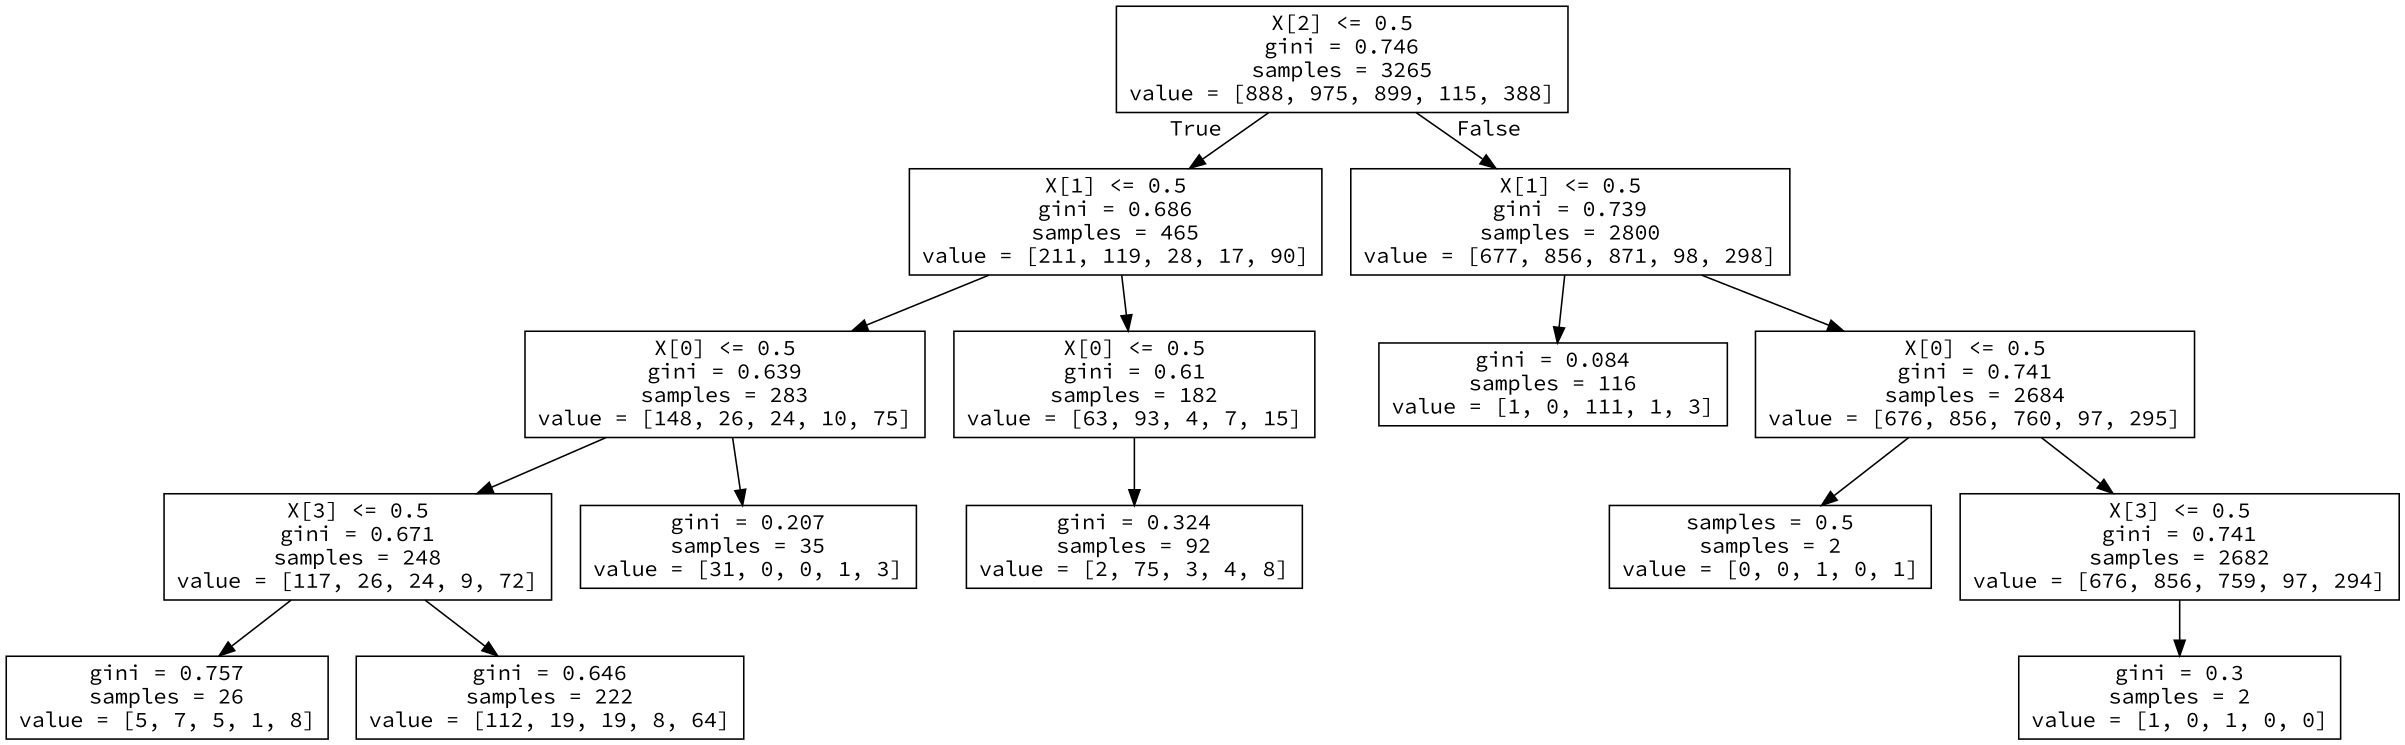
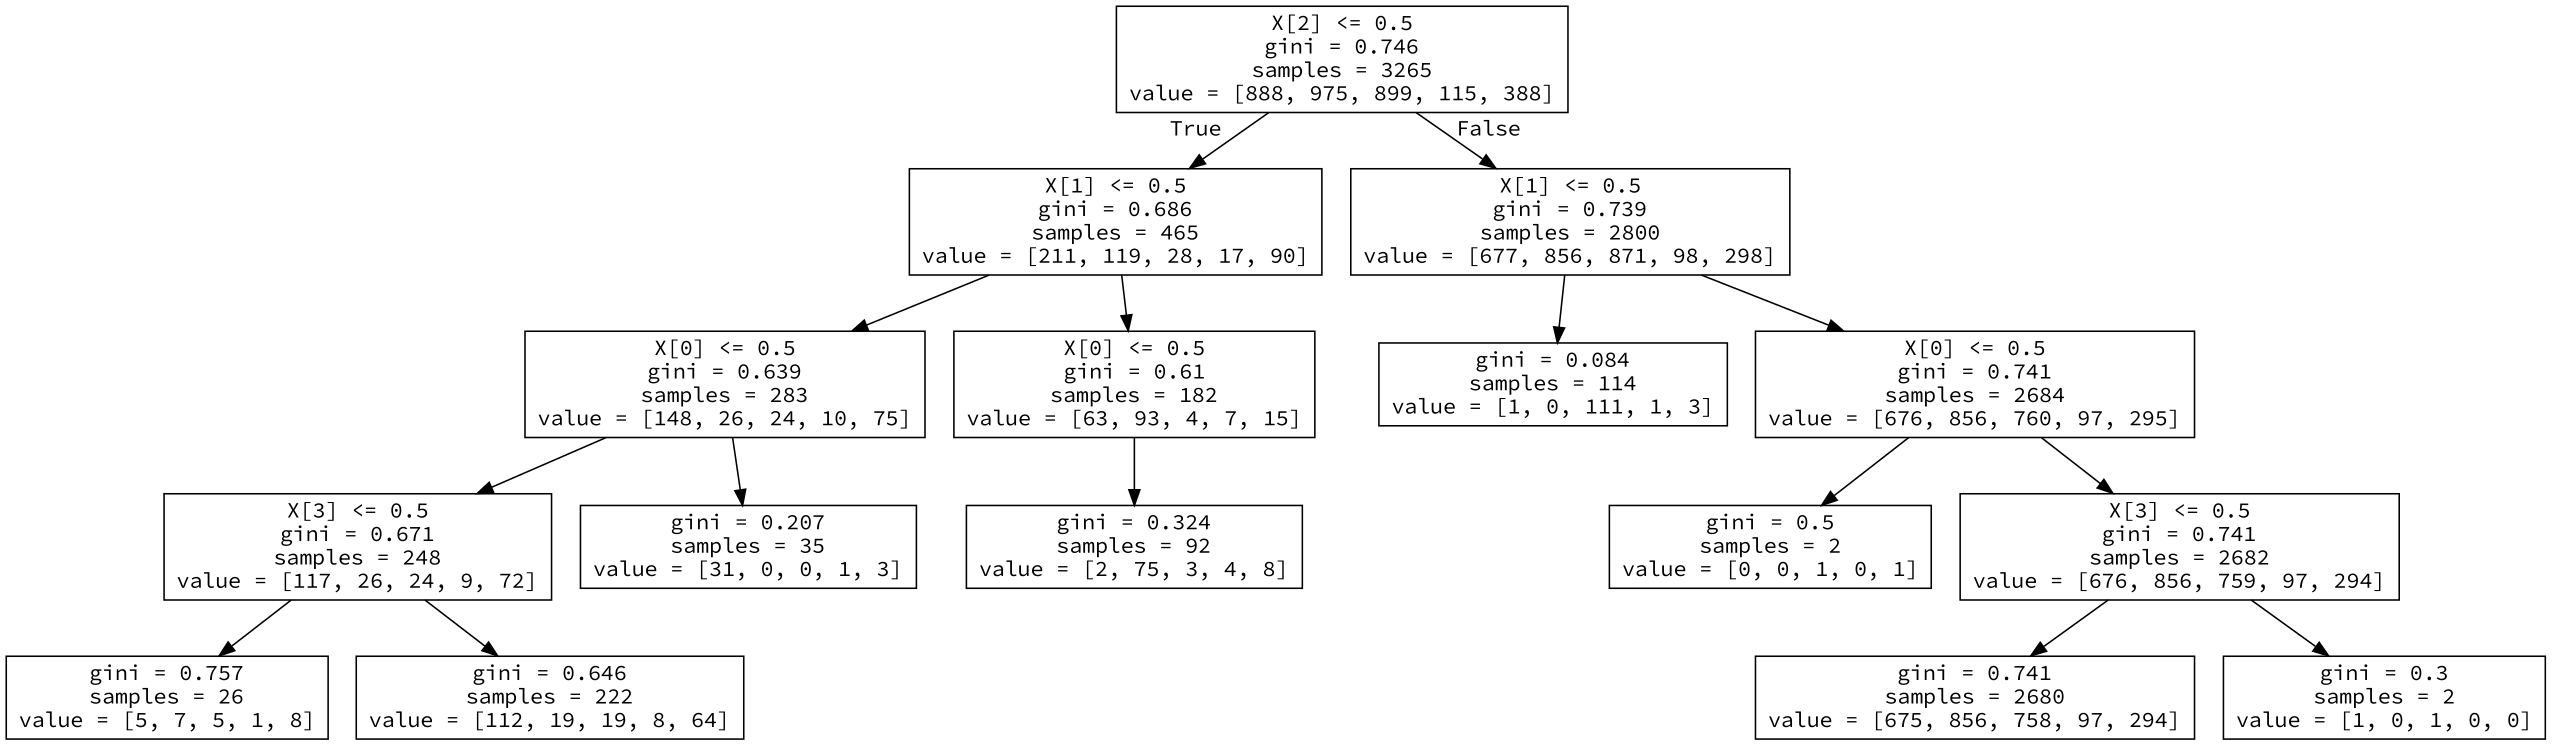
node "gini = 0.084 samples = 116 value = [1, 0, 111, 1, 3]": label "gini = 0.084 samples = 116 value = [1, 0, 111, 1, 3]" -> "gini = 0.084 samples = 114 value = [1, 0, 111, 1, 3]"
node "samples = 0.5 samples = 2 value = [0, 0, 1, 0, 1]": label "samples = 0.5 samples = 2 value = [0, 0, 1, 0, 1]" -> "gini = 0.5 samples = 2 value = [0, 0, 1, 0, 1]"
node "gini = 0.741 samples = 2680 value = [675, 856, 758, 97, 294]": added
